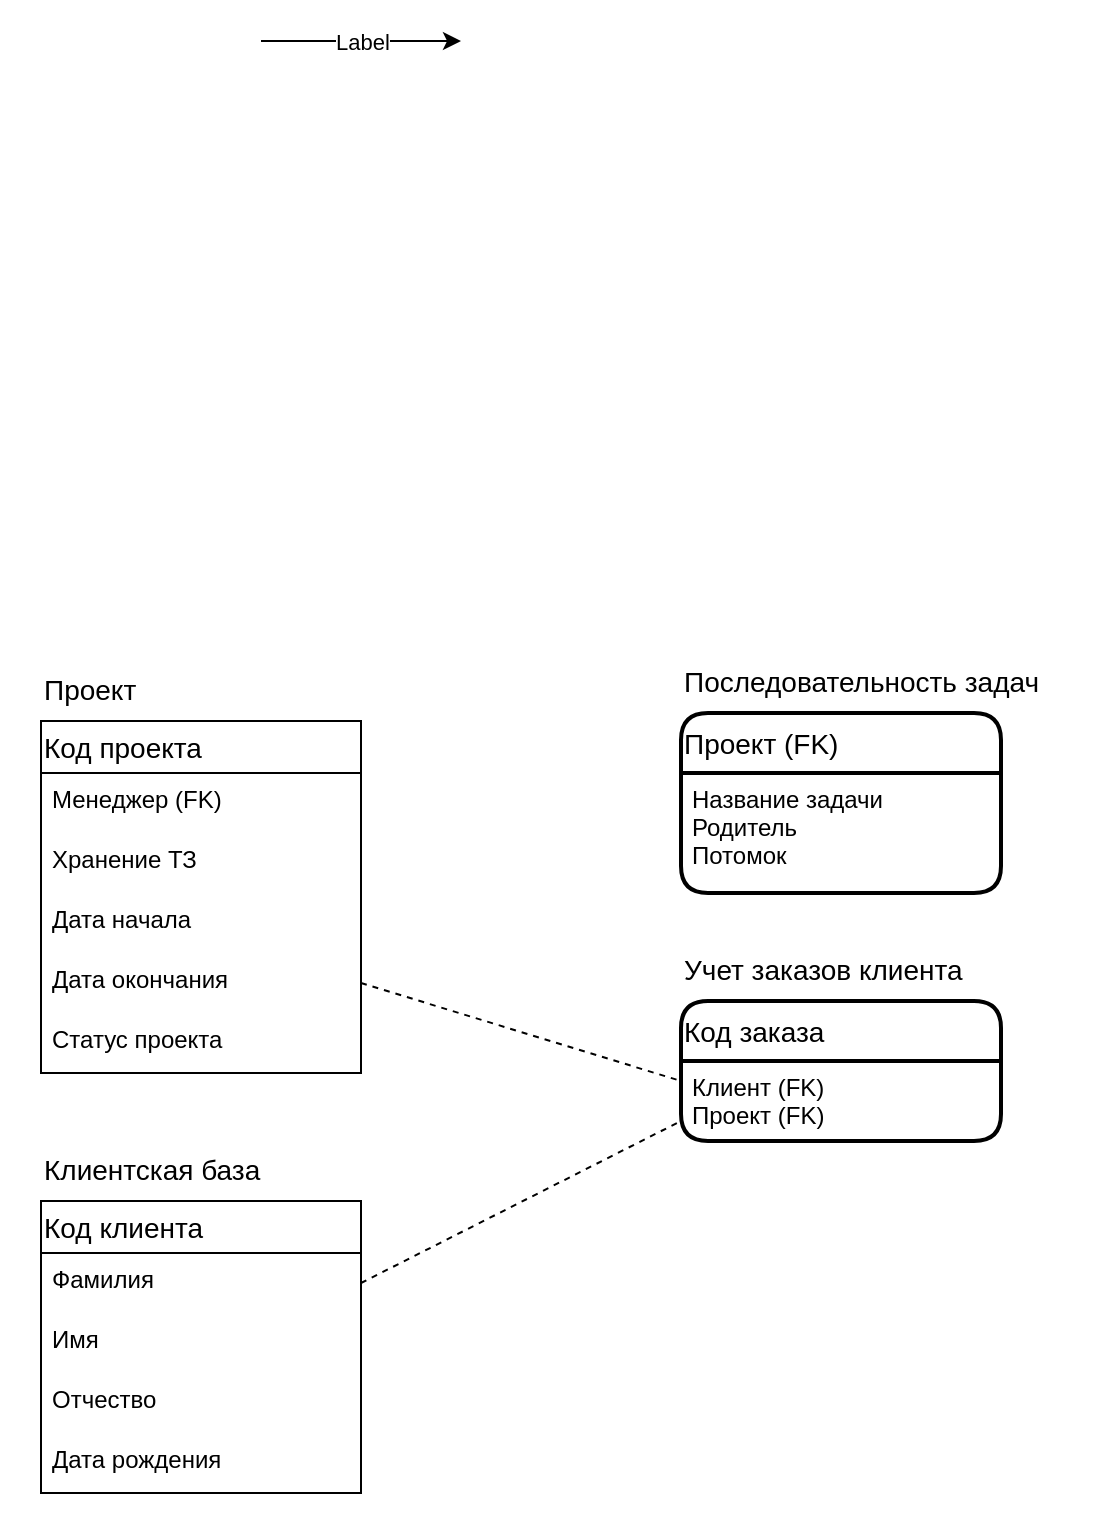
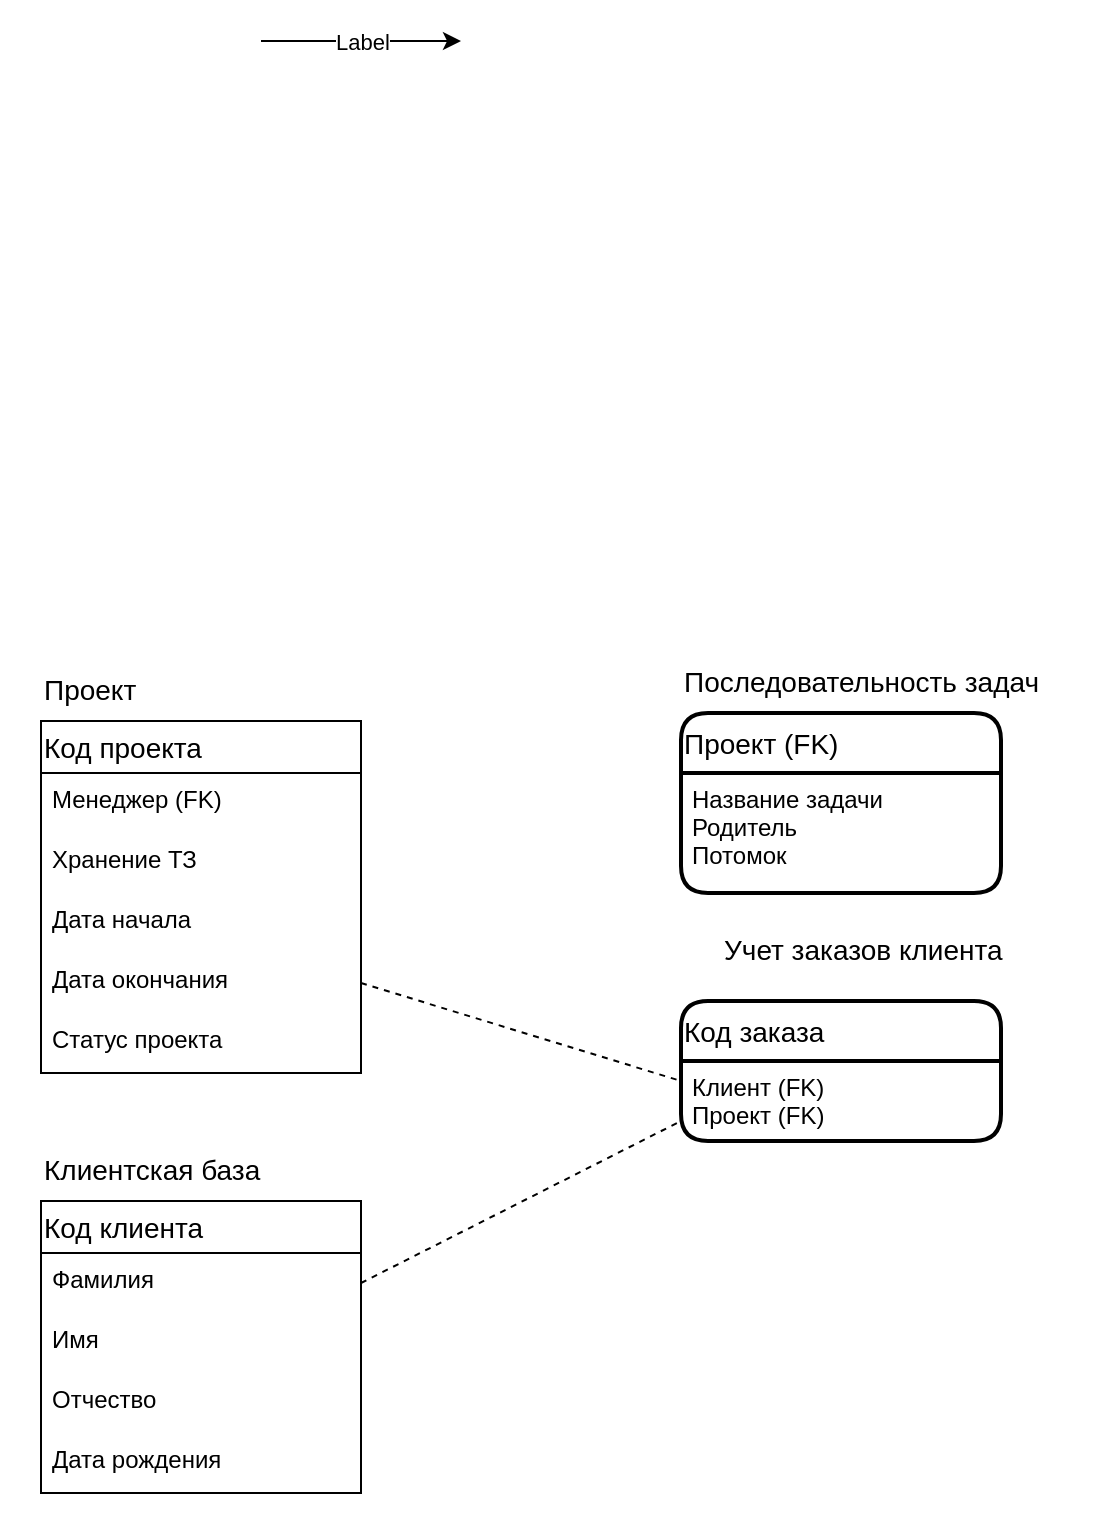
node "Учет заказов клиента": moved (831, 971) -> (871, 951)
